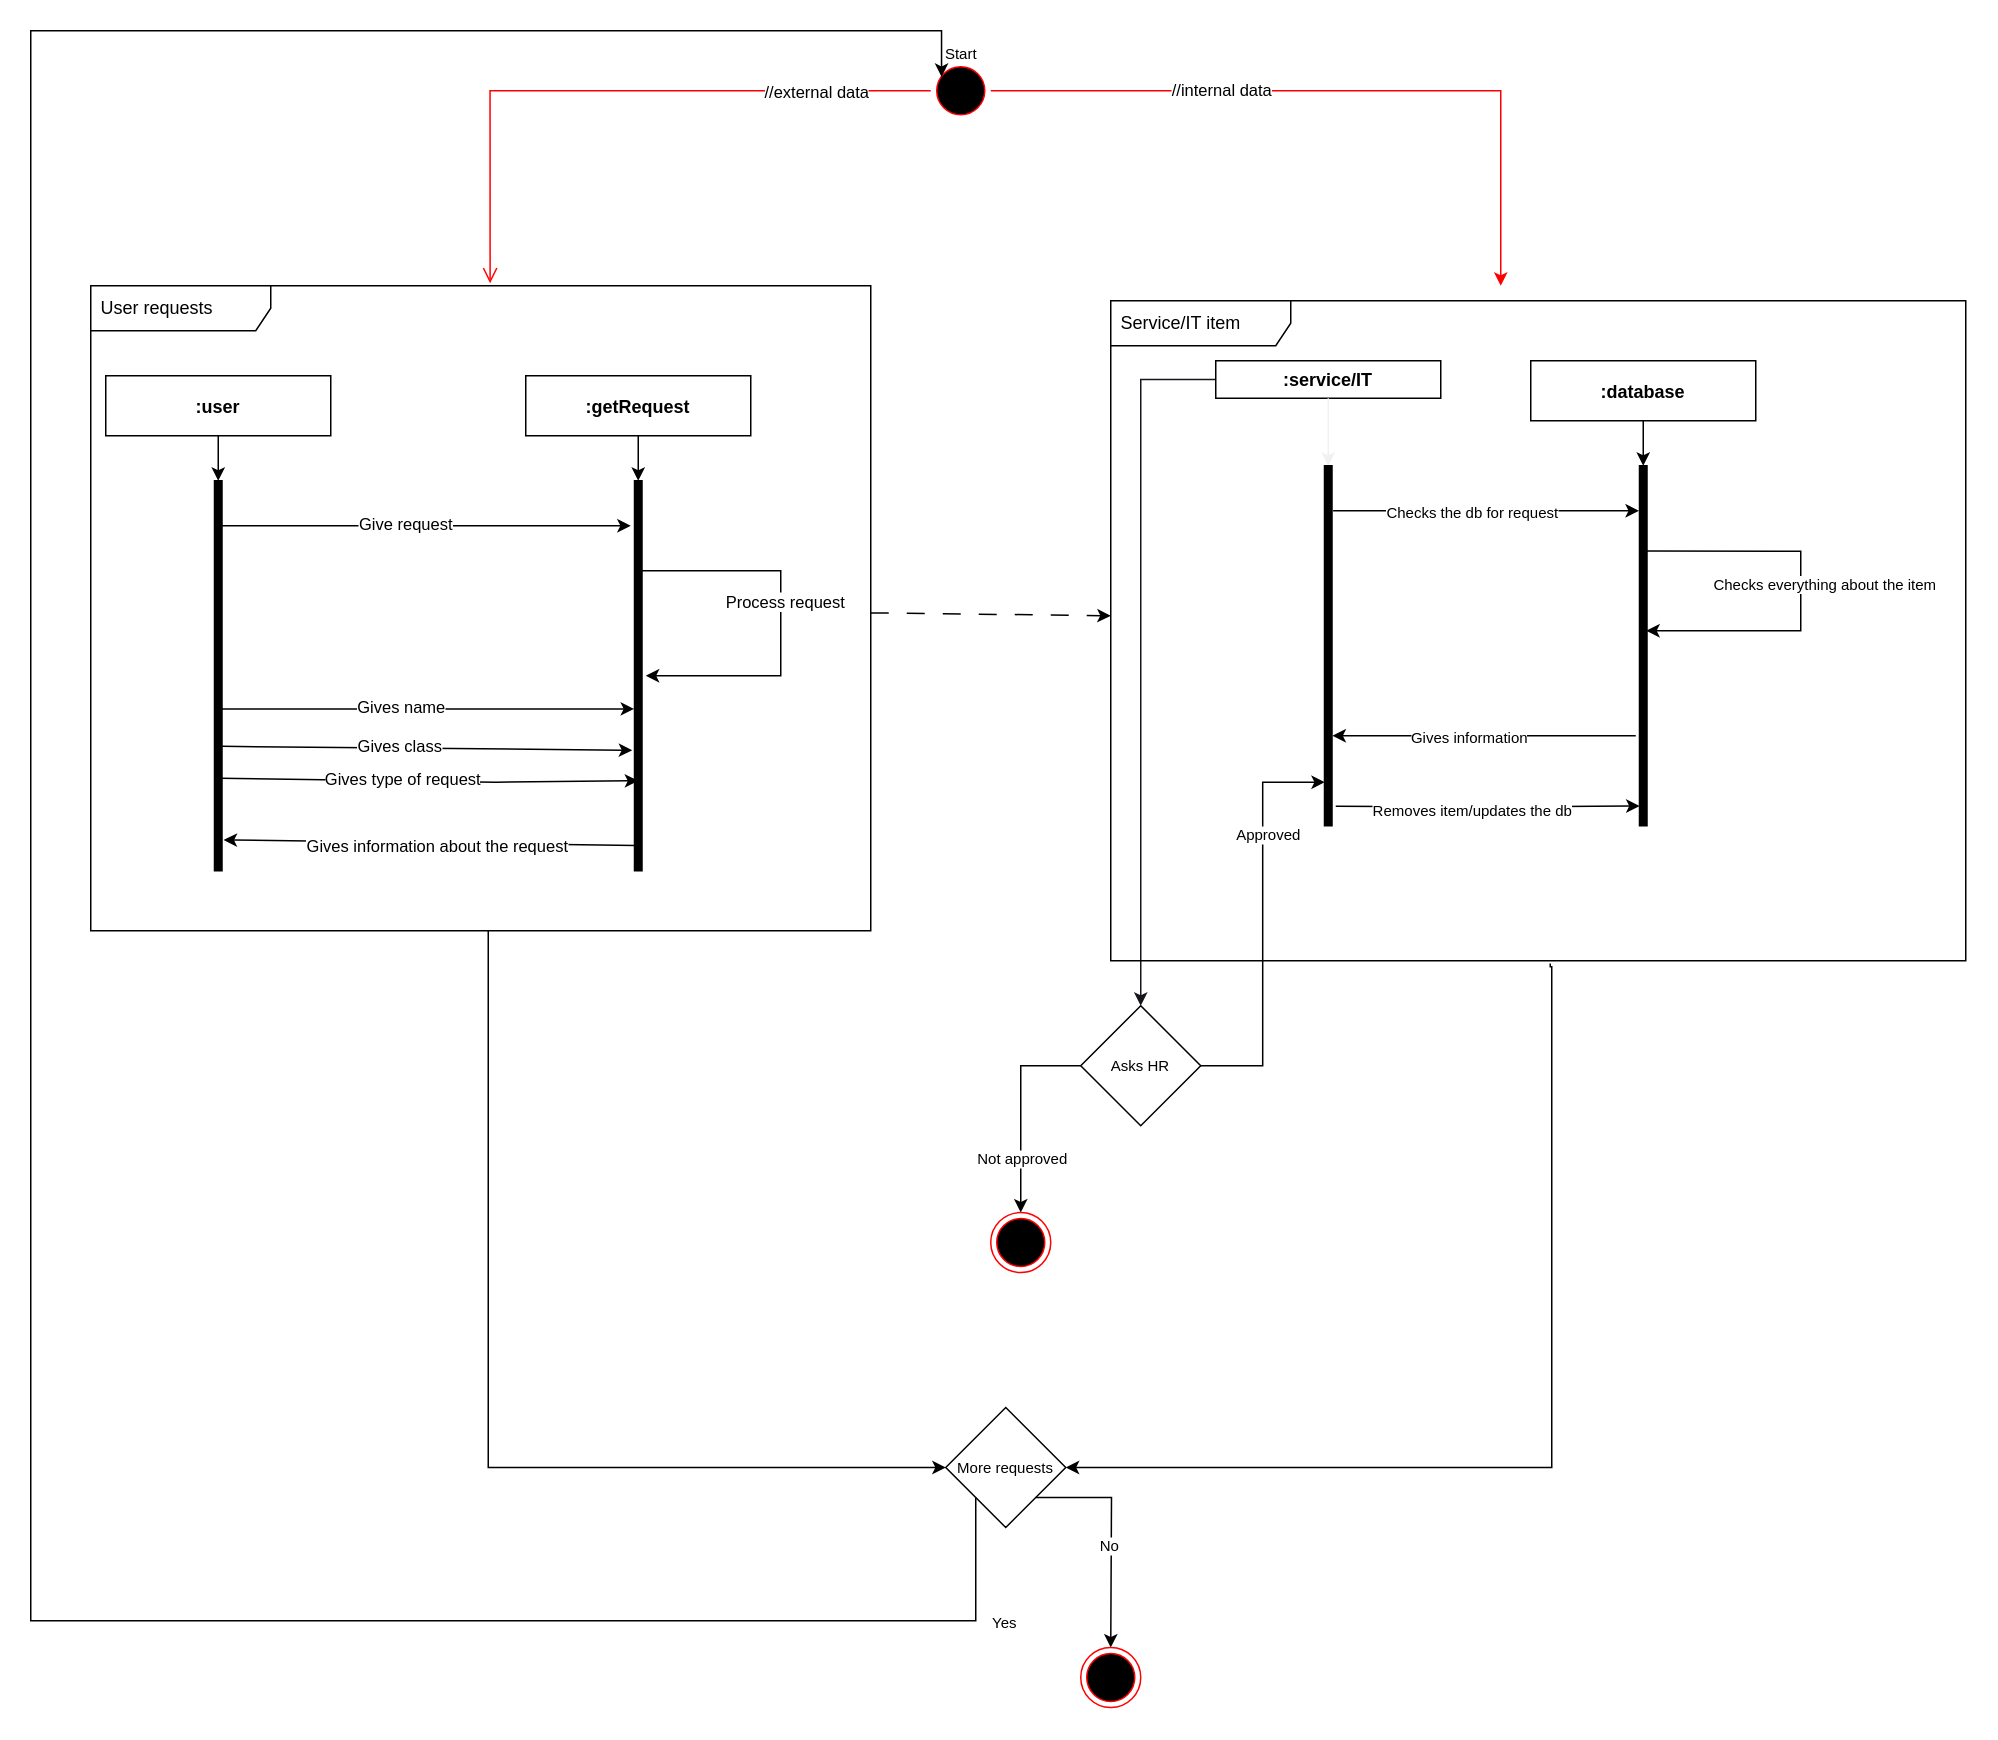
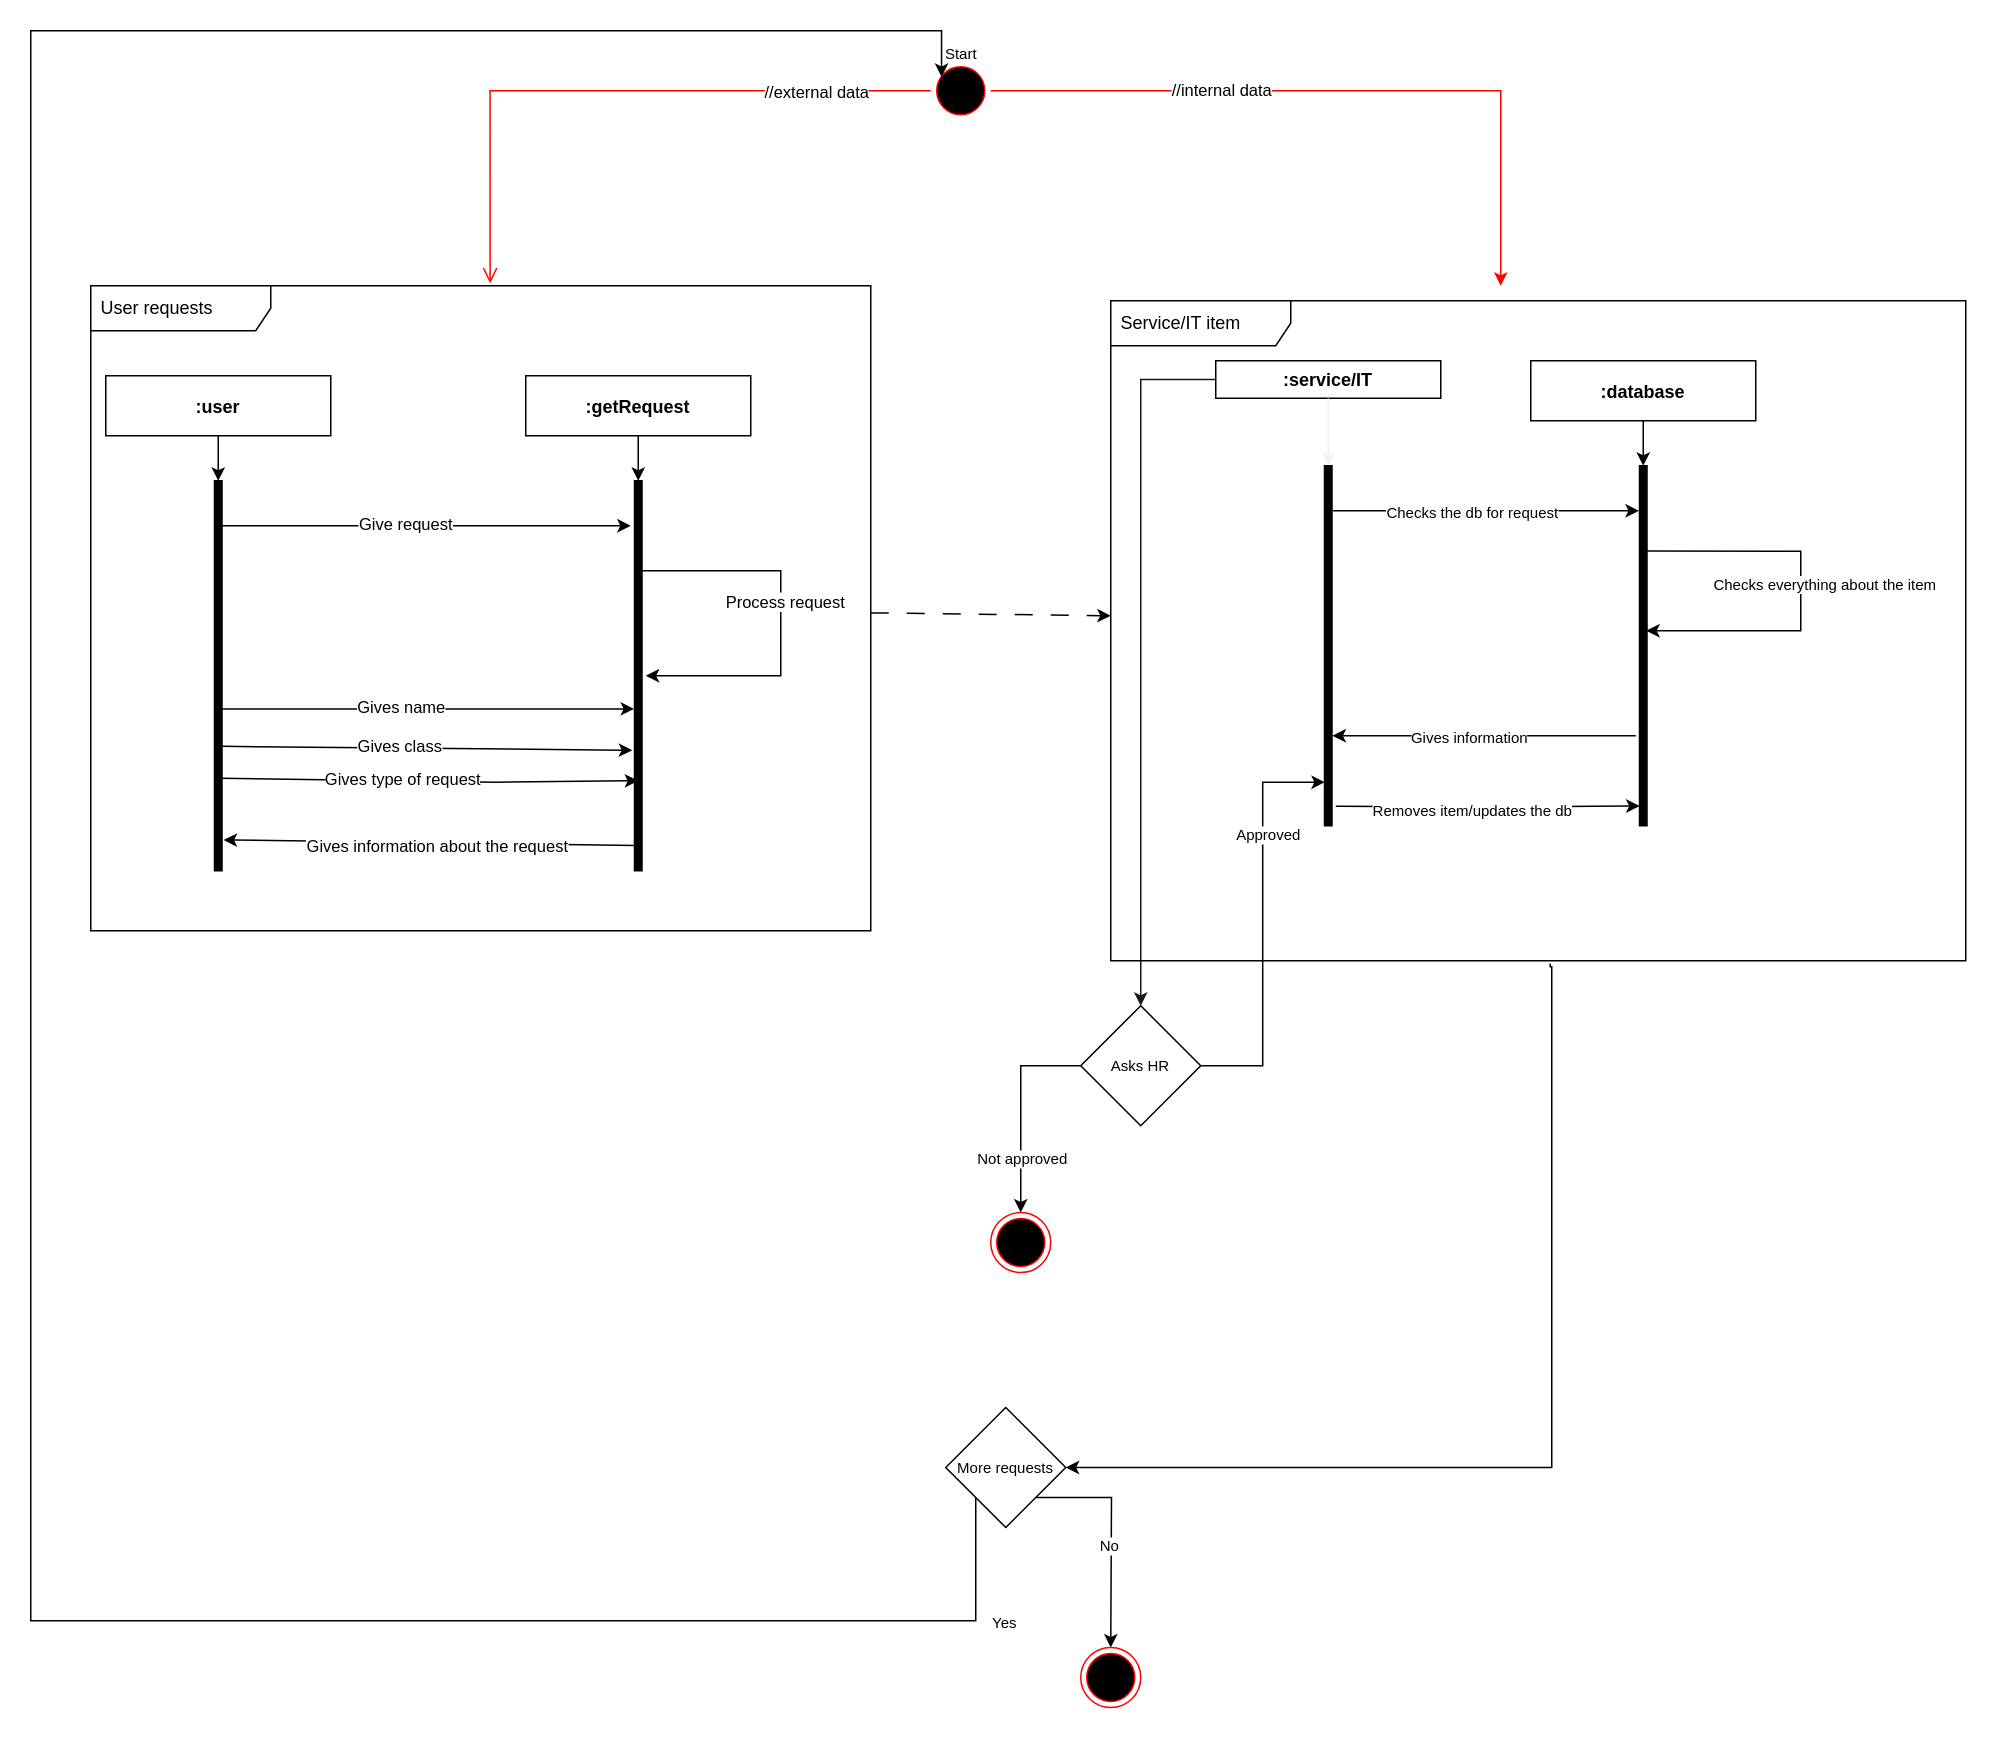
edge "User requests" -> "More requests": removed
